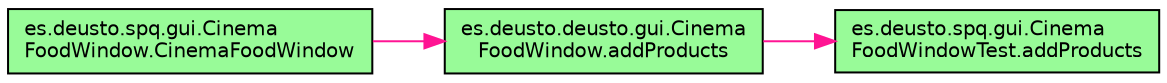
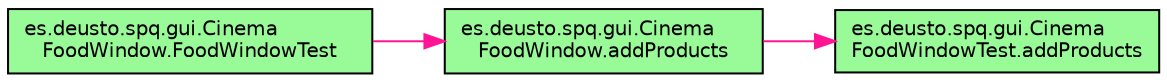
node "es.deusto.spq.gui.Cinema FoodWindow.CinemaFoodWindow": label "es.deusto.spq.gui.Cinema FoodWindow.CinemaFoodWindow" -> "es.deusto.spq.gui.Cinema FoodWindow.FoodWindowTest"
node "es.deusto.deusto.gui.Cinema FoodWindow.addProducts": label "es.deusto.deusto.gui.Cinema FoodWindow.addProducts" -> "es.deusto.spq.gui.Cinema FoodWindow.addProducts"
